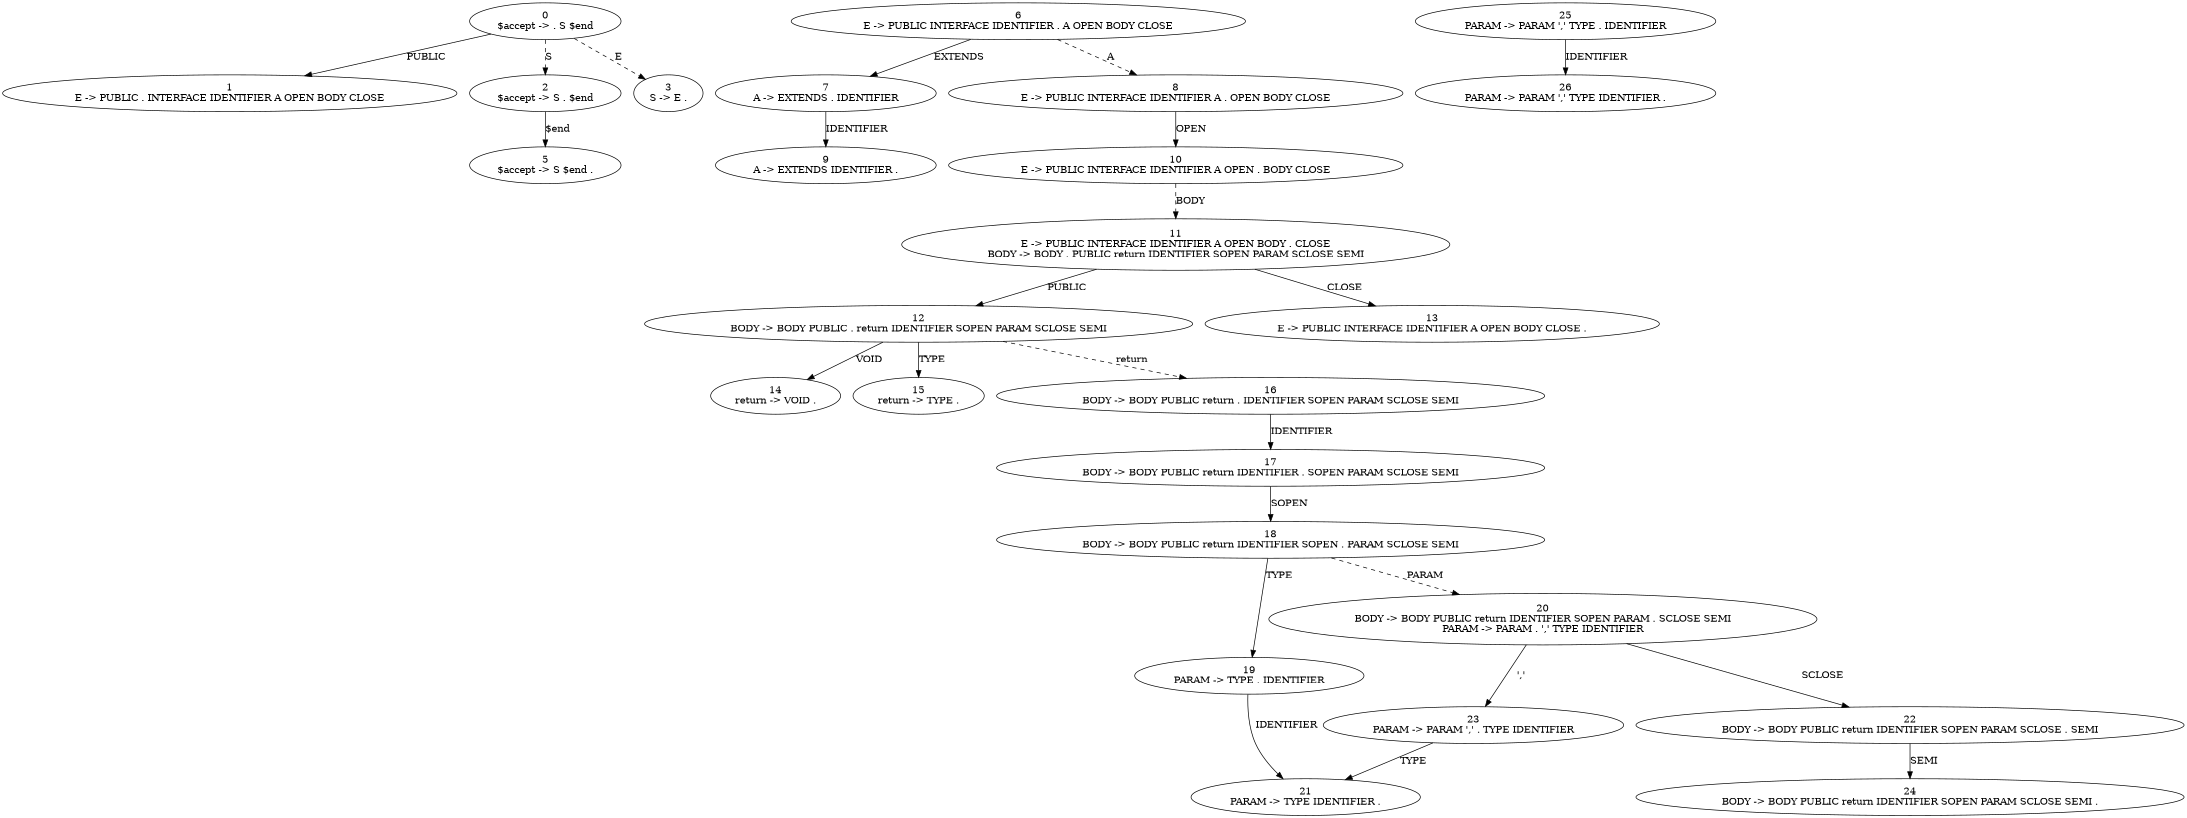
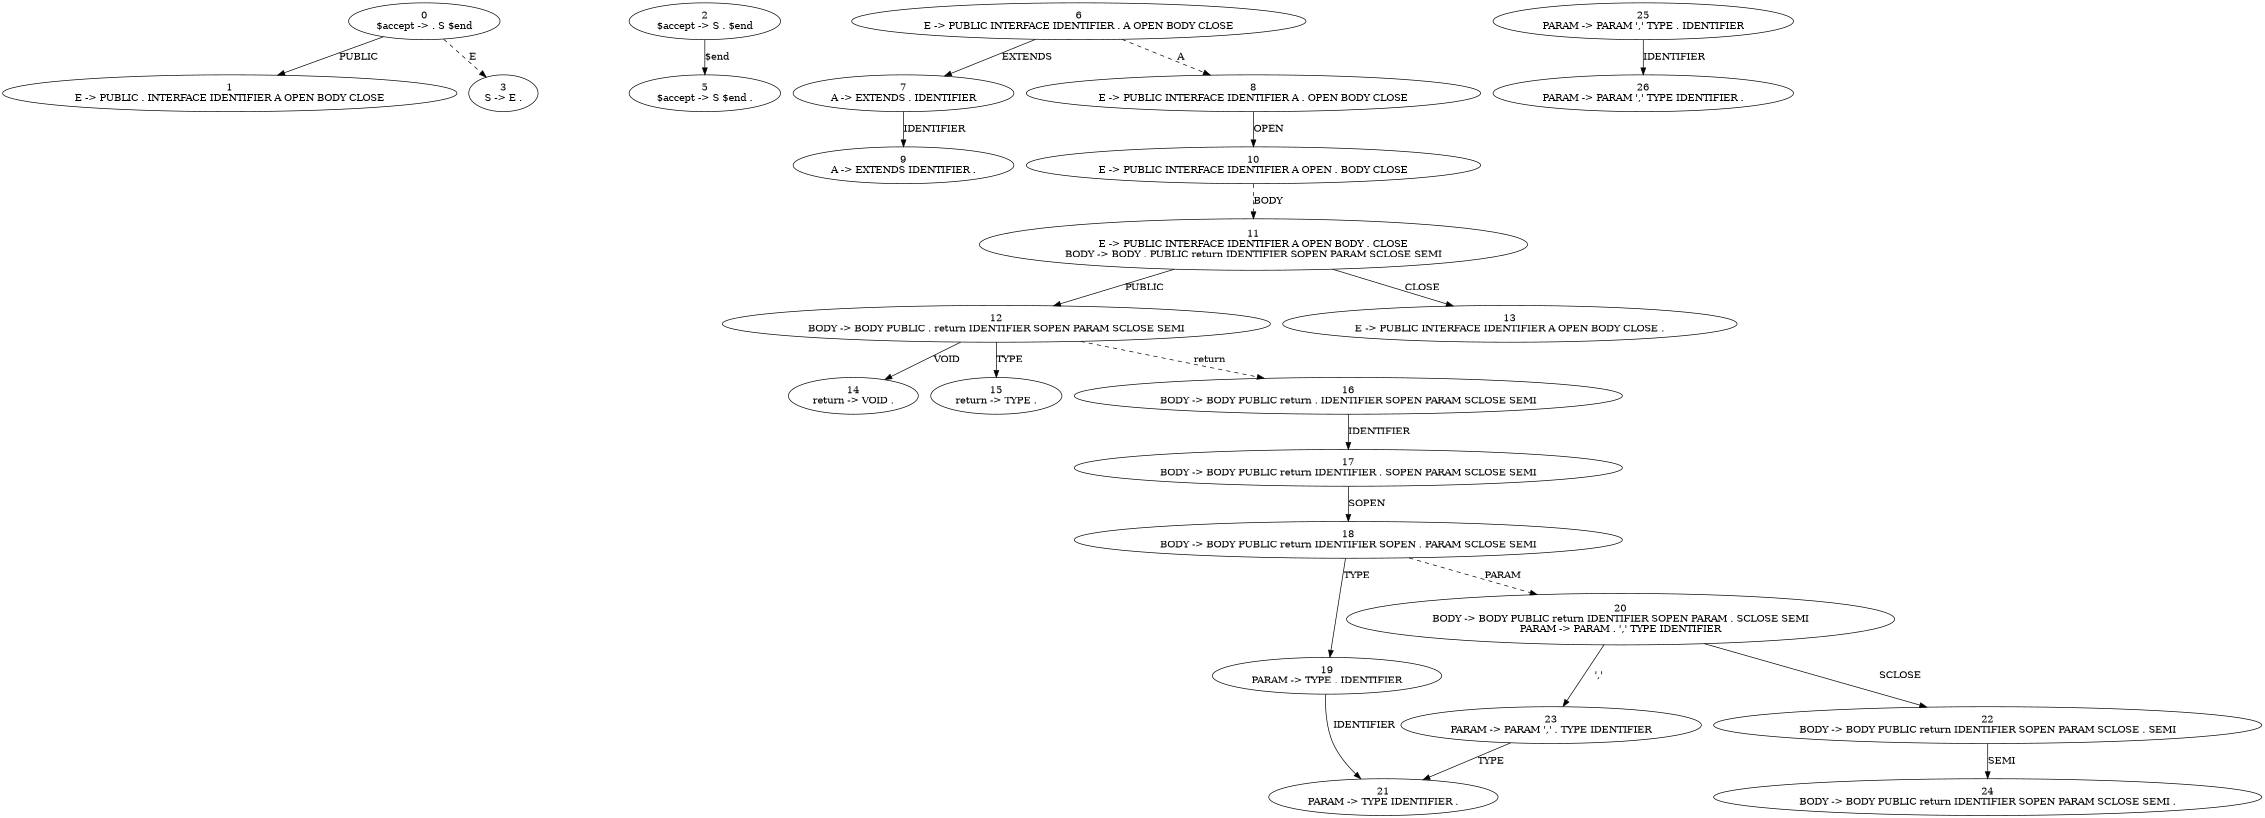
edge "0 $accept -> . S $end" -> "2 $accept -> S . $end": removed, label "S"
